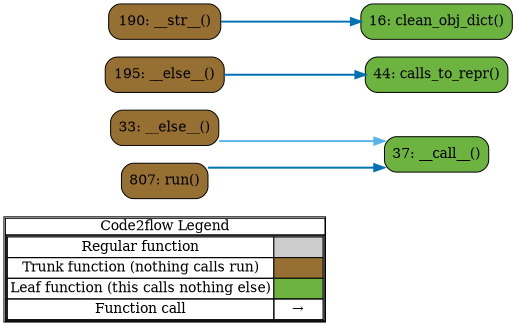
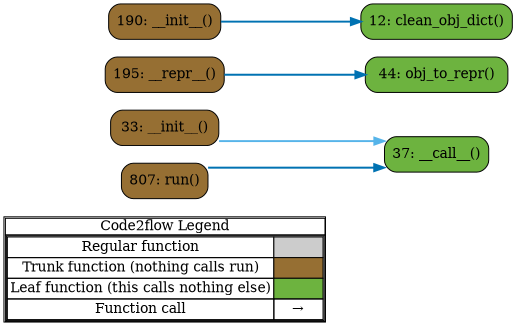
node "190: __str__()": label "190: __str__()" -> "190: __init__()"
node "16: clean_obj_dict()": label "16: clean_obj_dict()" -> "12: clean_obj_dict()"
node "195: __else__()": label "195: __else__()" -> "195: __repr__()"
node "44: calls_to_repr()": label "44: calls_to_repr()" -> "44: obj_to_repr()"
node "33: __else__()": label "33: __else__()" -> "33: __init__()"
